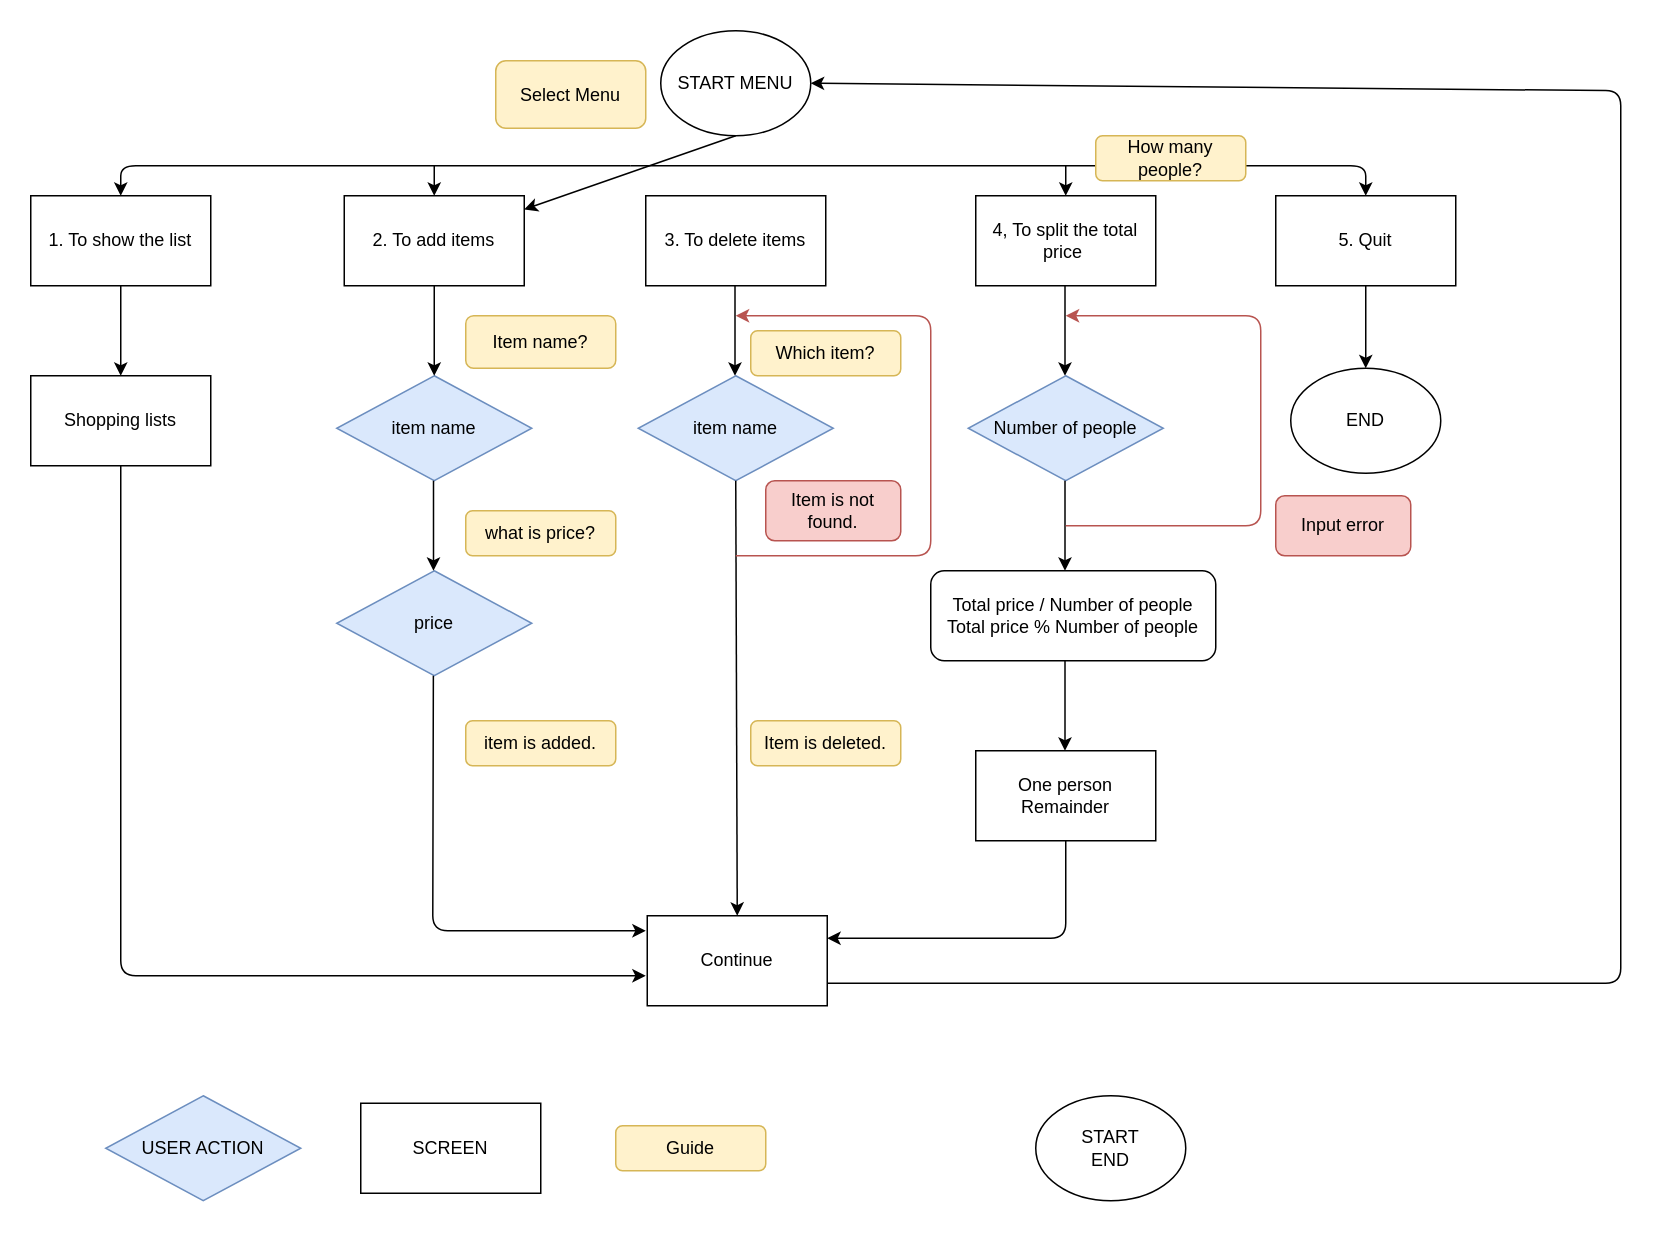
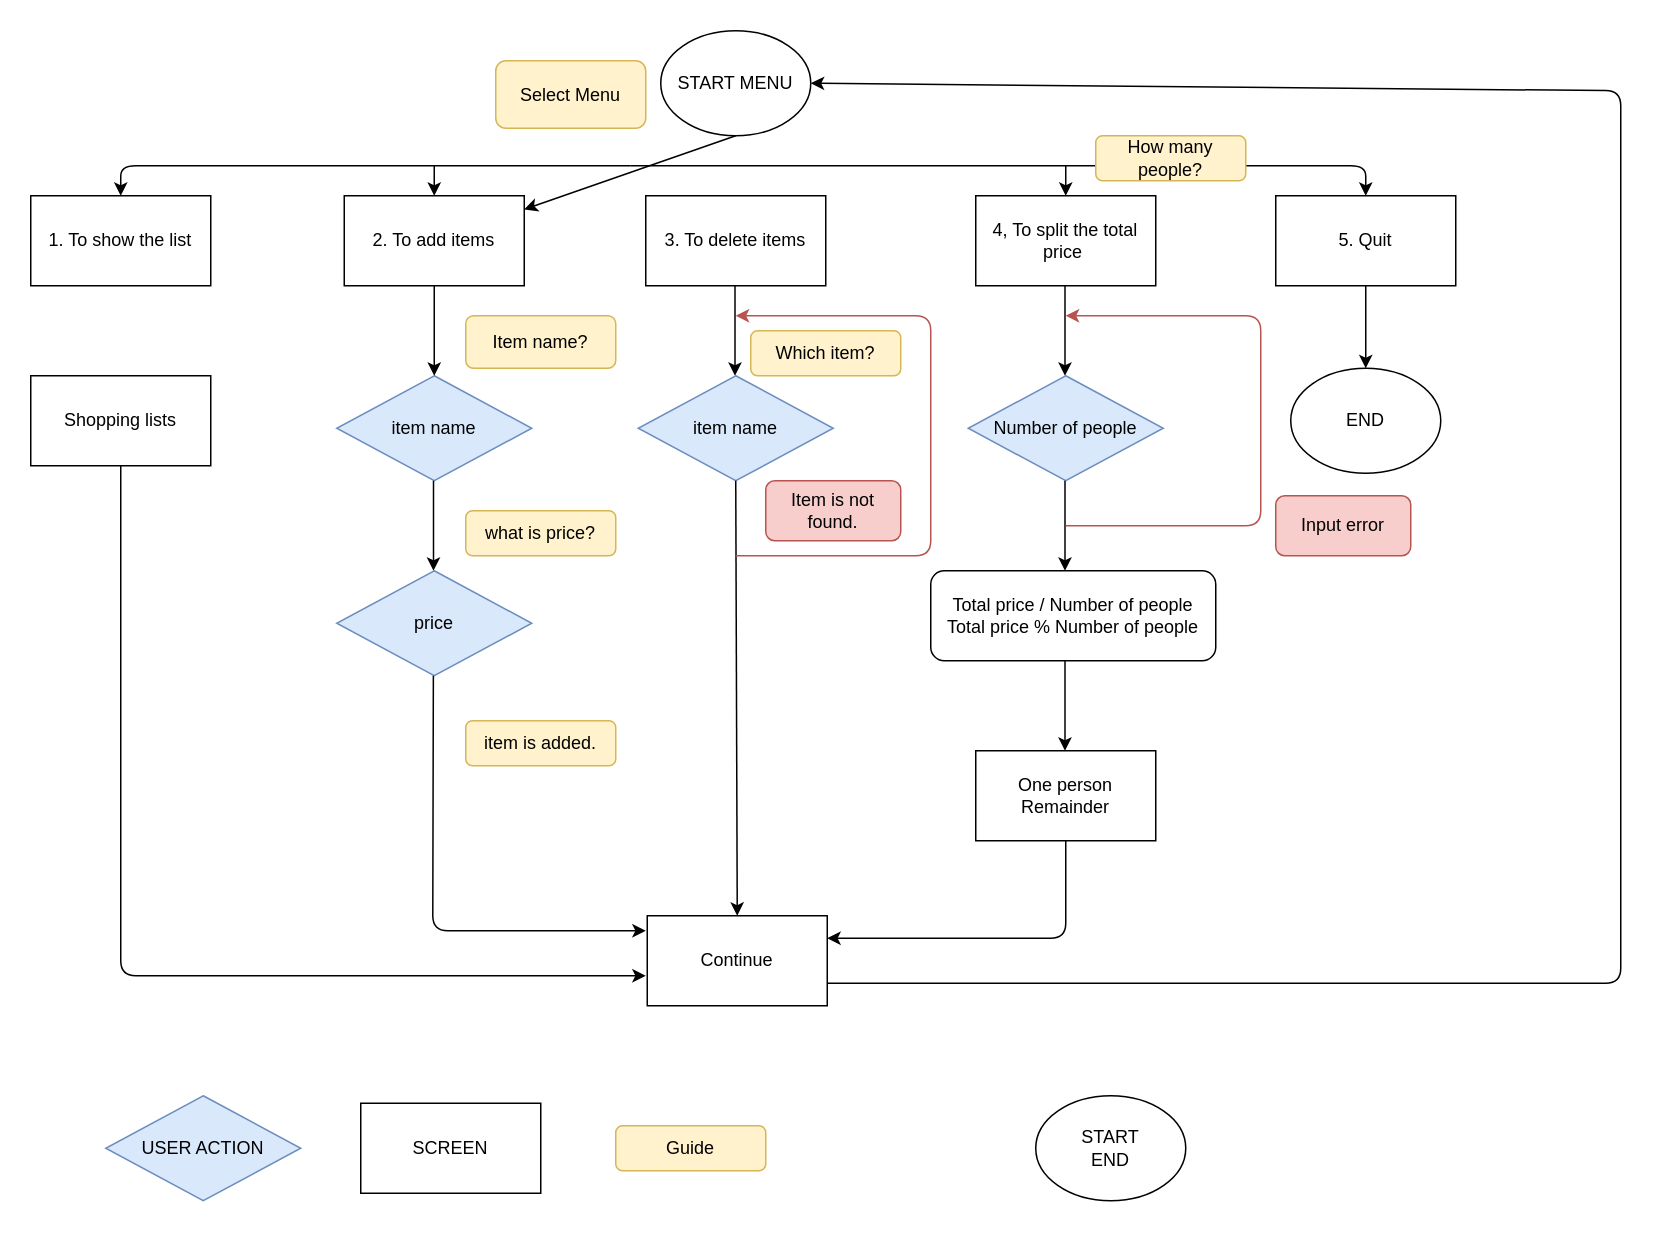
edge "1. To show the list" -> "Shopping lists": removed
node "Item is deleted.": removed
